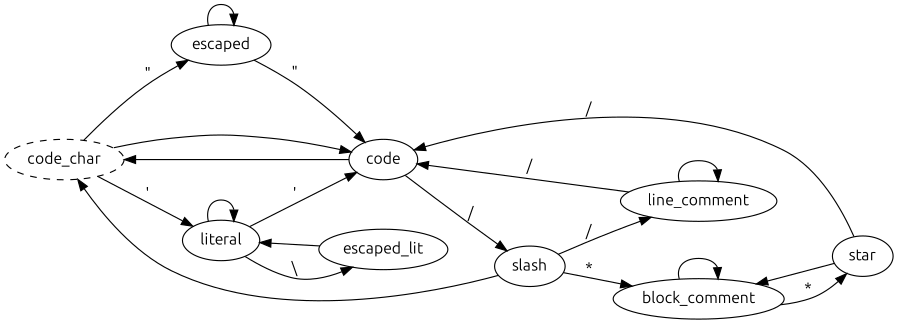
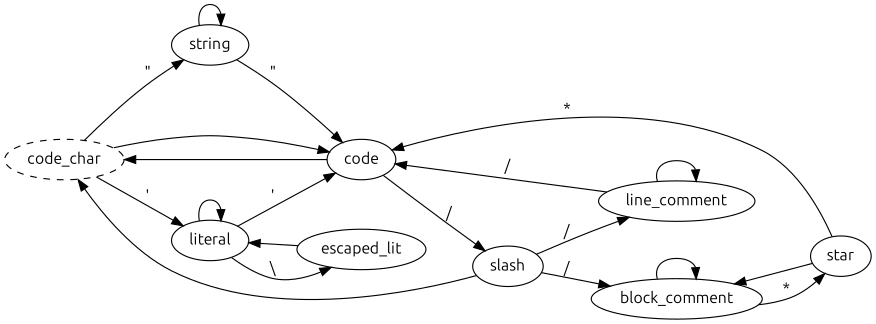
node "escaped": label "escaped" -> "string"
edge "star" -> "code": label "/" -> "*"
edge "slash" -> "block_comment": label "*" -> "/"
